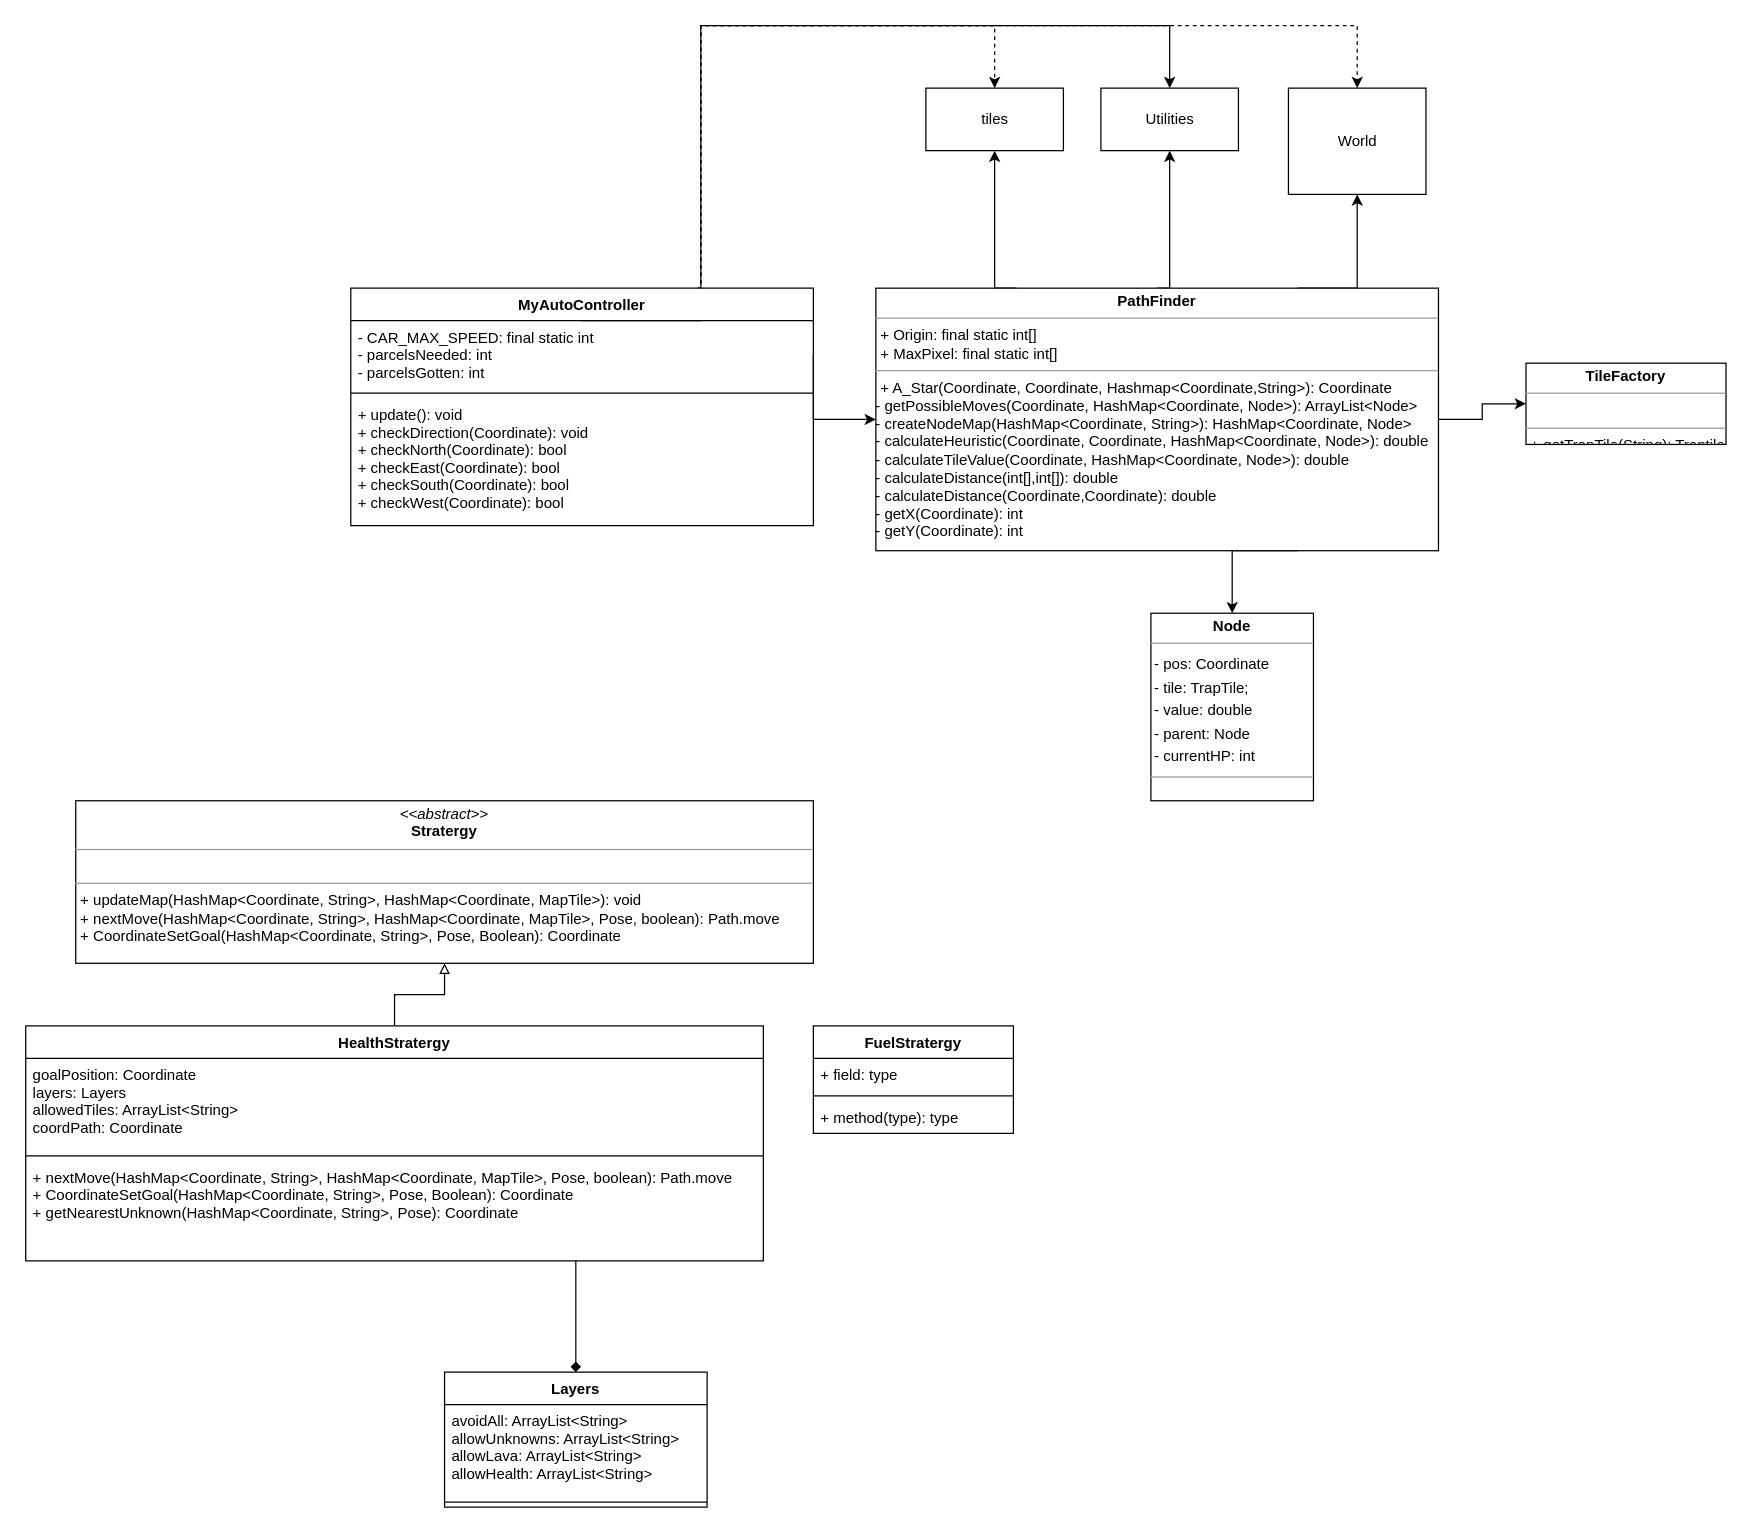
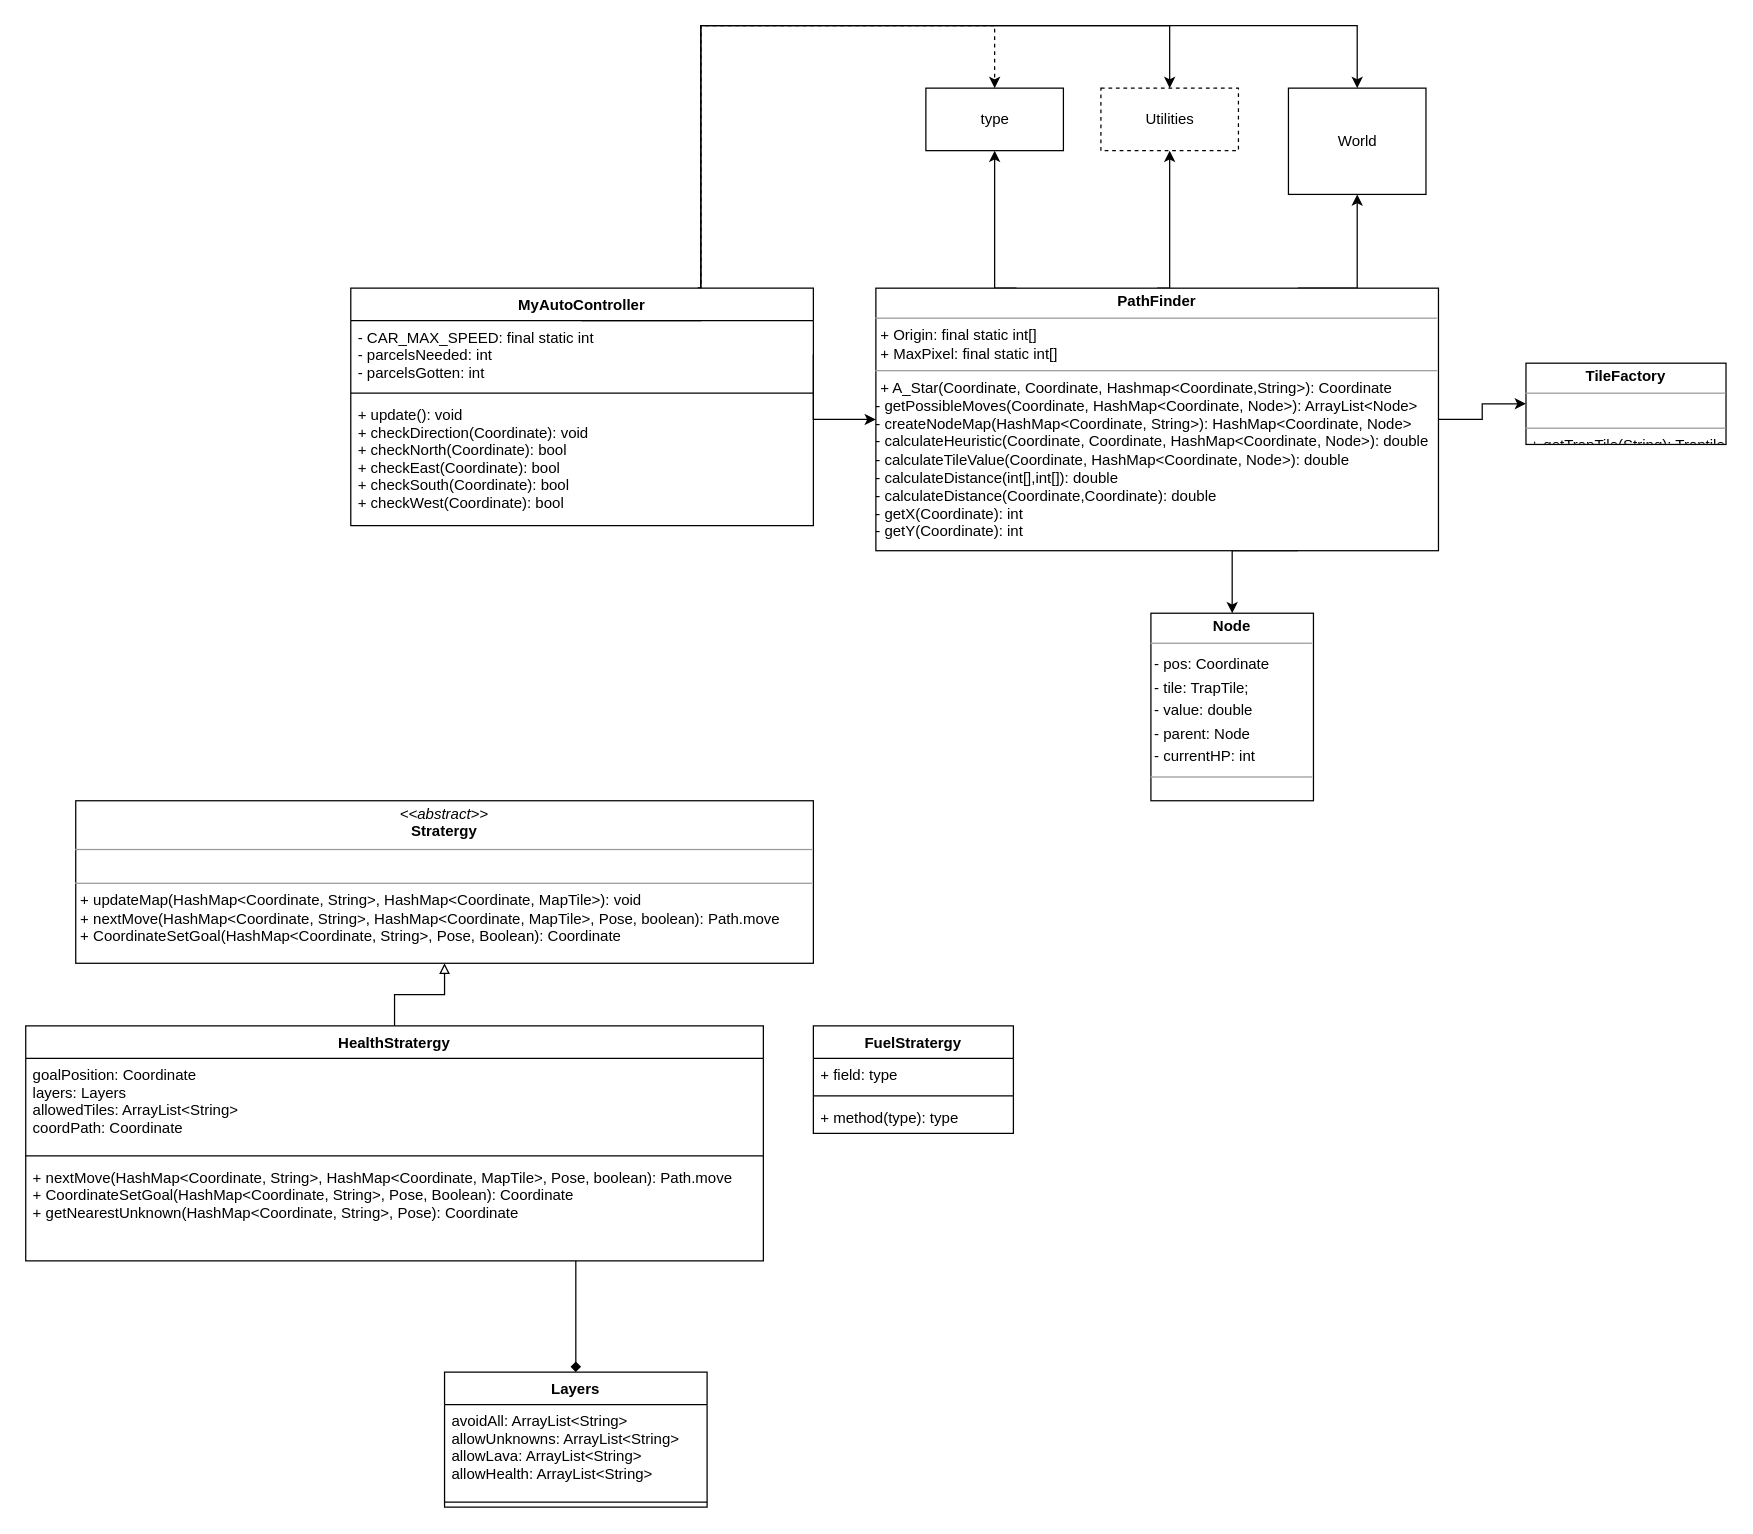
edge "MyAutoController" -> "World": style dashed -> solid
node "tiles": label "tiles" -> "type"
node "Utilities": style solid -> dashed
